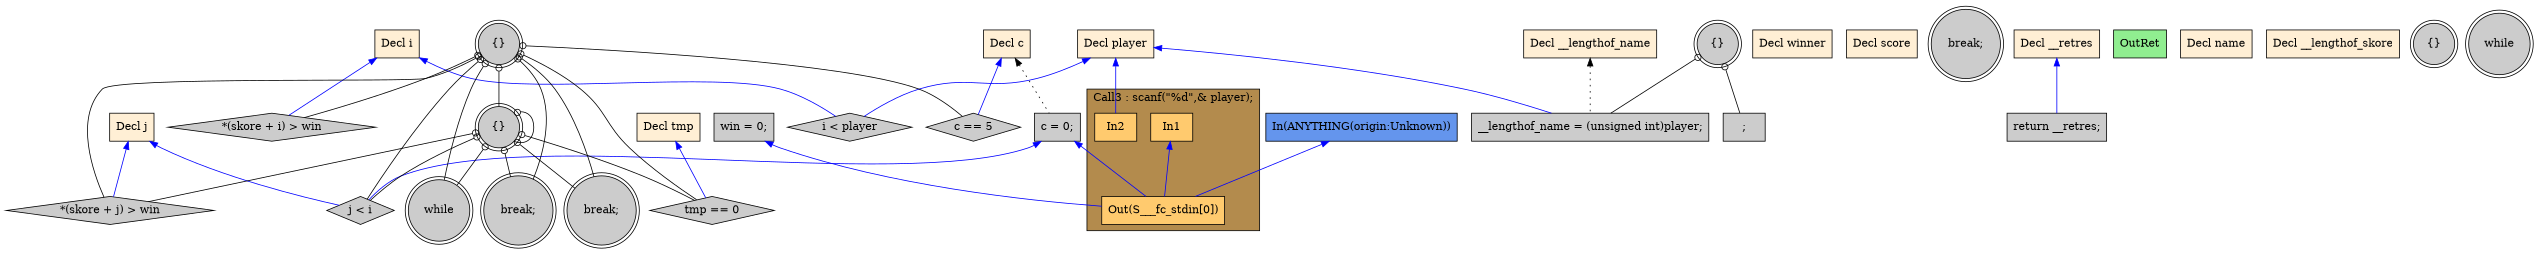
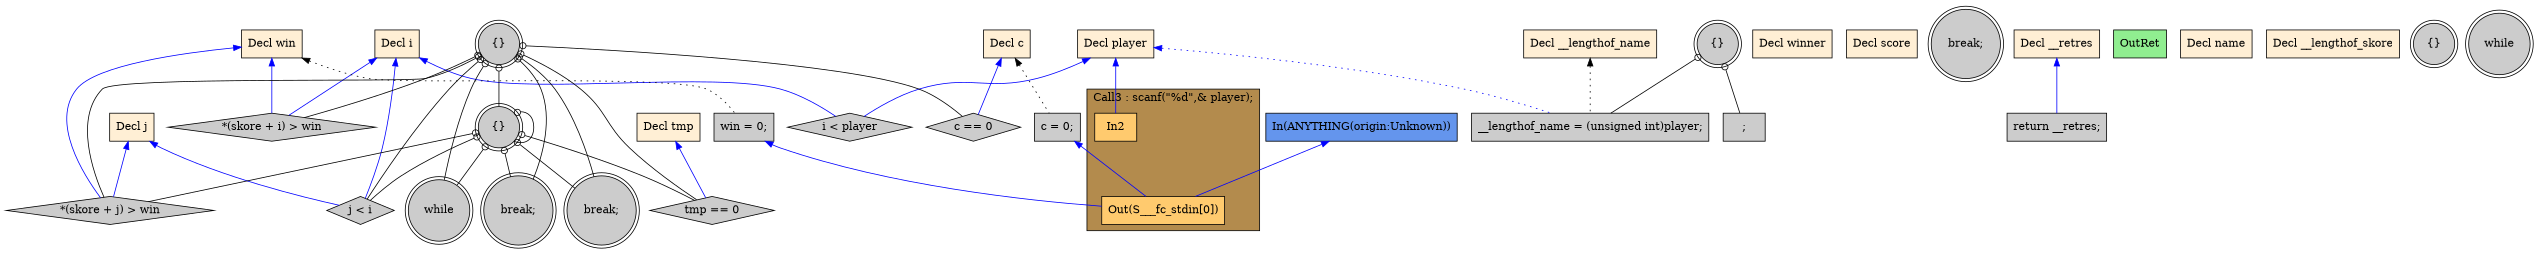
node "Decl win": added
edge "__lengthof_name = (unsigned int)player;" -> "Decl player": style solid -> dotted
node "c == 5": label "c == 5" -> "c == 0"
node "In1": removed
edge "j < i" -> "c = 0;": now "j < i" -> "Decl i"
